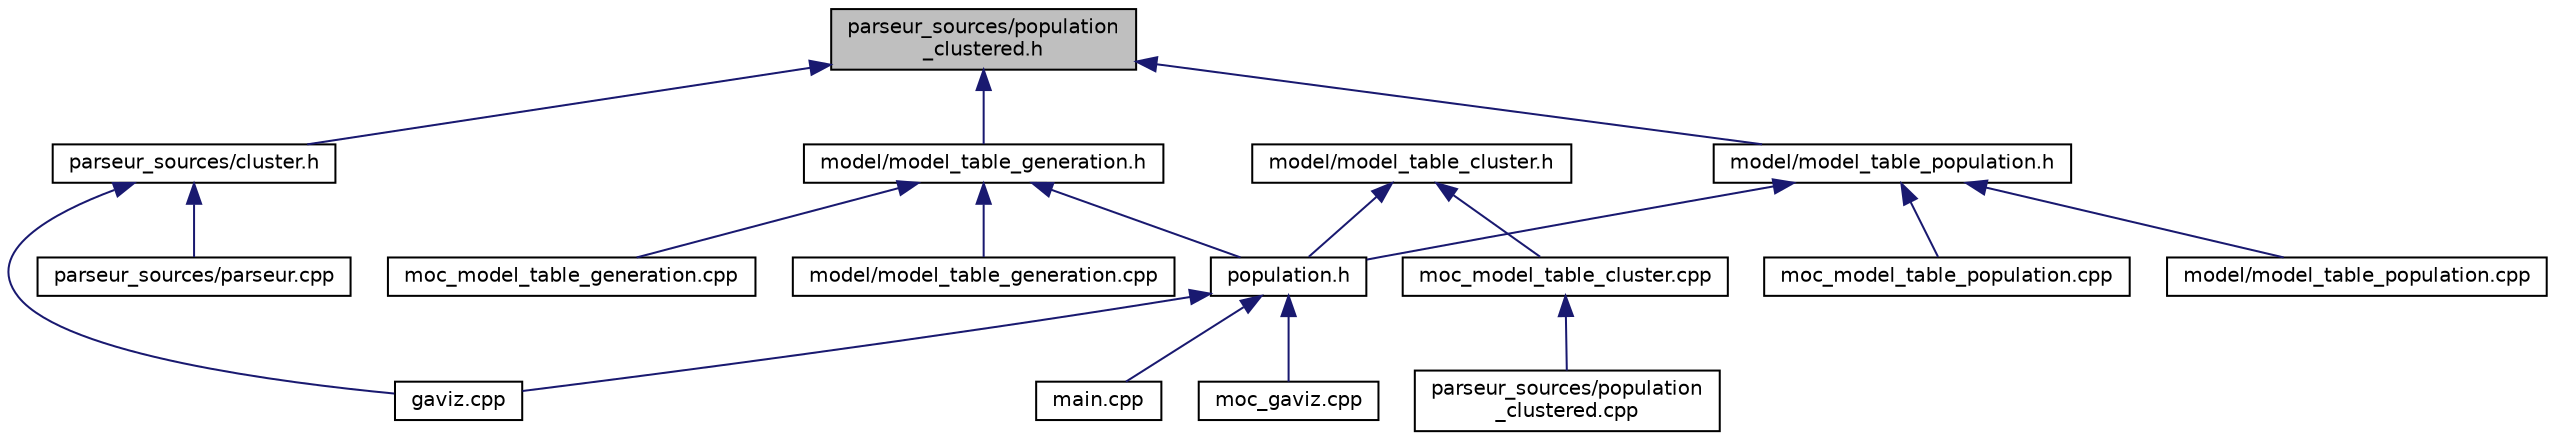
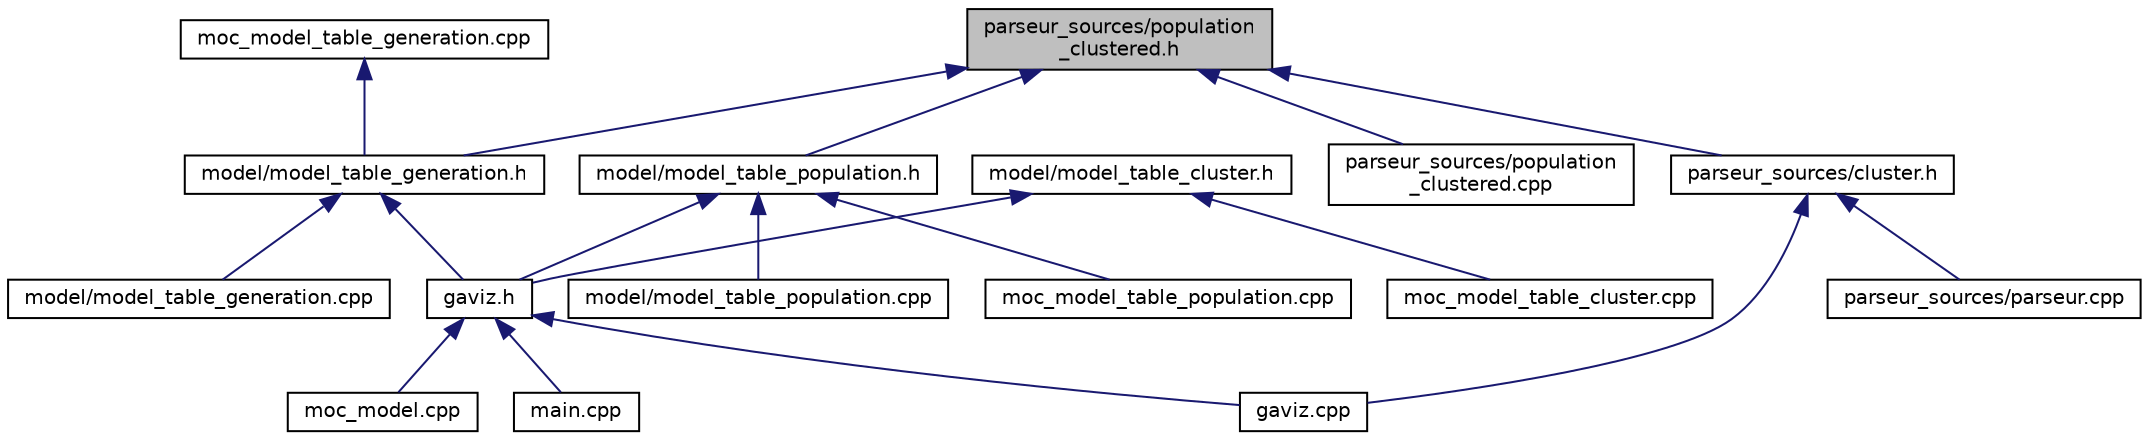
edge "moc_model_table_generation.cpp" -> "model/model_table_generation.h": reversed
node "population.h": label "population.h" -> "gaviz.h"
edge "parseur_sources/population _clustered.cpp" -> "moc_model_table_cluster.cpp": now "parseur_sources/population _clustered.cpp" -> "parseur_sources/population _clustered.h"
node "moc_gaviz.cpp": label "moc_gaviz.cpp" -> "moc_model.cpp"
